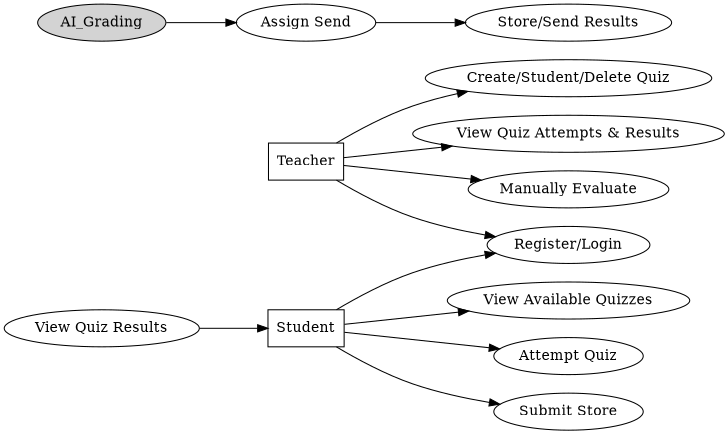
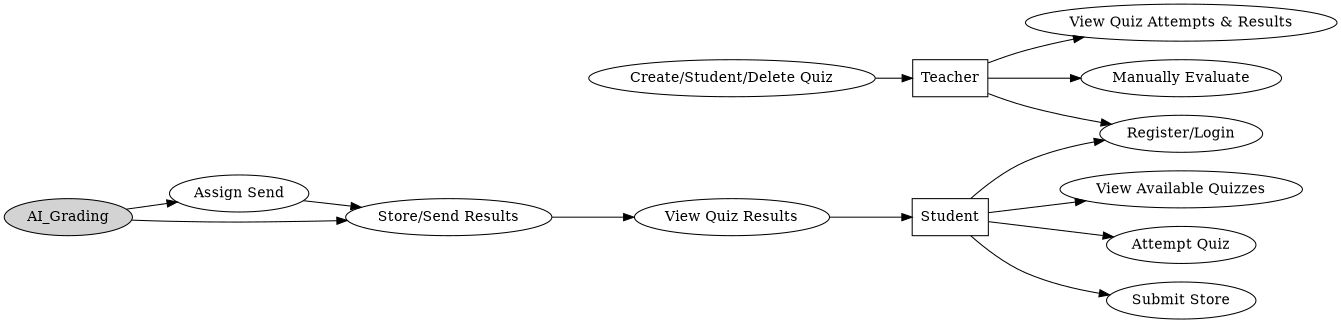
edge "Teacher" -> "Create/Student/Delete Quiz": reversed
edge "Store/Send Results" -> "View Quiz Results": added
edge "AI_Grading" -> "Store/Send Results": added
